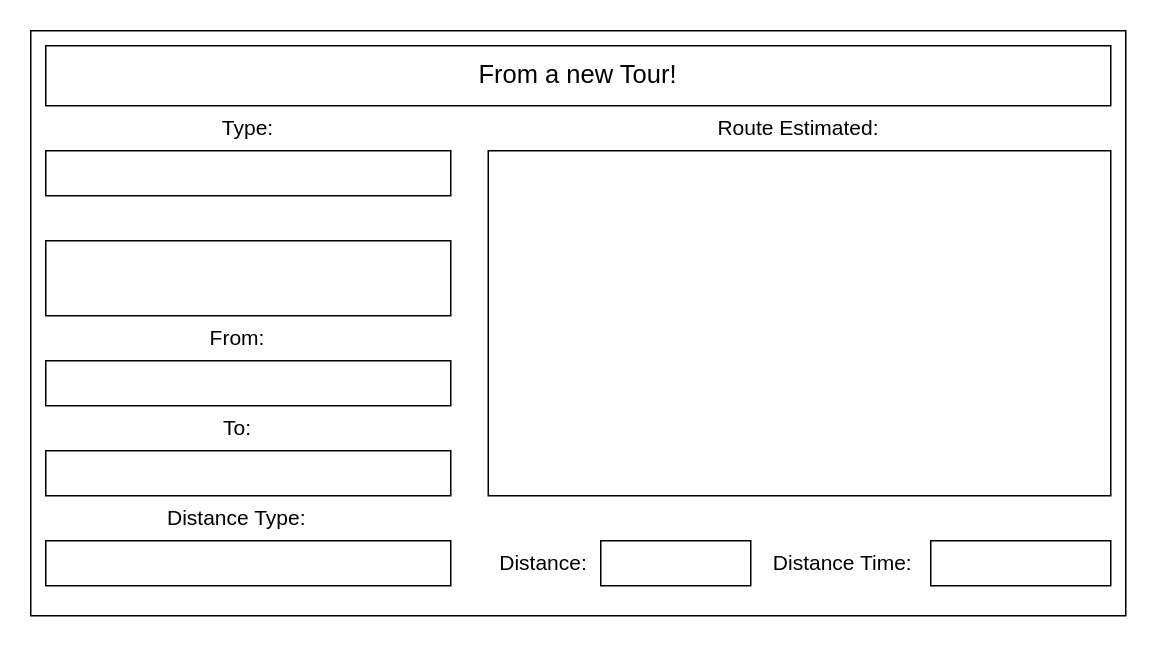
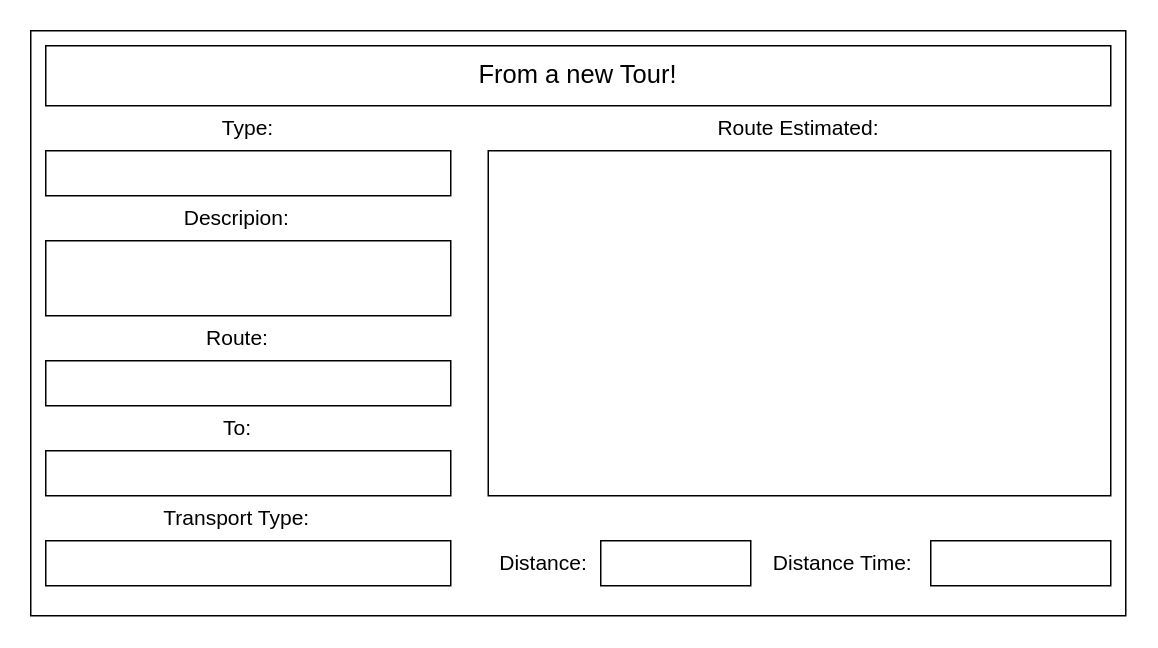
node "Descripion:": added
node "From:": label "From:" -> "Route:"
node "Distance Type:": label "Distance Type:" -> "Transport Type:"
